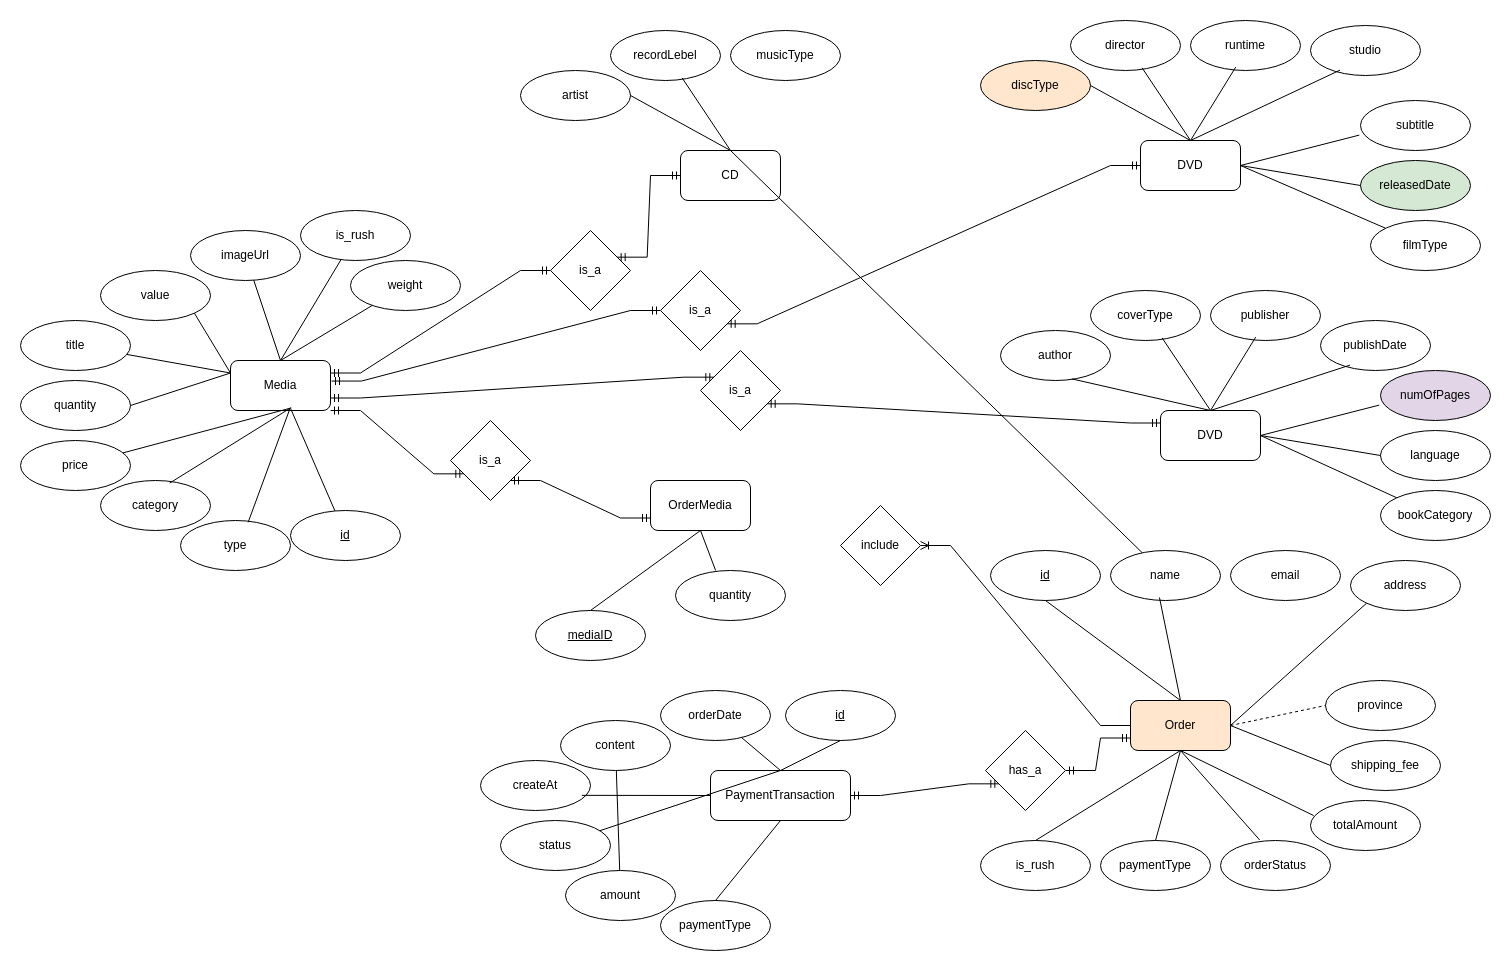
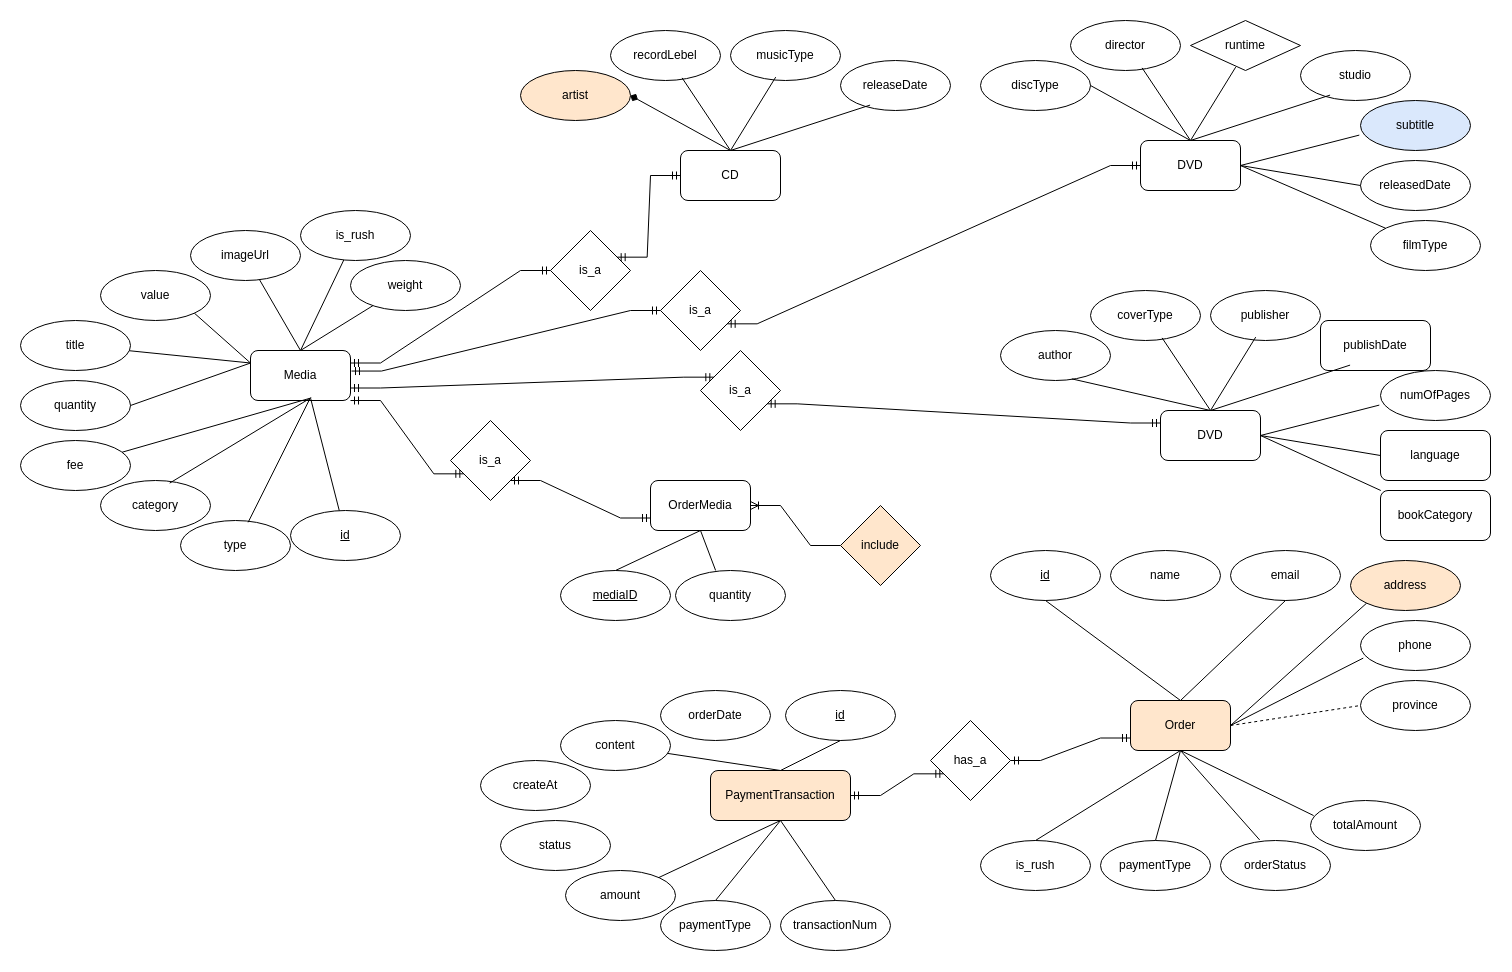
node "runtime": shape ellipse -> diamond
node "studio": moved (1366, 51) -> (1356, 76)
node "releaseDate": added
node "discType": fillcolor #ffe6cc -> #ffffff
node "artist": fillcolor #ffffff -> #ffe6cc
edge "artist" -- "CD": arrowhead none -> diamond
node "subtitle": fillcolor #ffffff -> #dae8fc
edge "releaseDate" -- "CD": added
node "releasedDate": fillcolor #d5e8d4 -> #ffffff
node "publishDate": shape ellipse -> rounded rectangle
edge "CD" -- "name": now "CD" -- "musicType"
node "Media": moved (281, 386) -> (301, 376)
node "numOfPages": fillcolor #e1d5e7 -> #ffffff
node "language": shape ellipse -> rounded rectangle
node "price": label "price" -> "fee"
node "bookCategory": shape ellipse -> rounded rectangle
edge "include" -> "OrderMedia": added
node "include": fillcolor #ffffff -> #ffe6cc
node "address": fillcolor #ffffff -> #ffe6cc
node "mediaID": moved (591, 636) -> (616, 596)
edge "Order" -> "include": removed
node "phone": added
edge "name" -- "Order": removed
edge "email" -- "Order": added
edge "phone" -- "Order": added
node "province": moved (1381, 706) -> (1416, 706)
edge "Order" -- "shipping_fee": removed
edge "orderDate" -- "PaymentTransaction": removed
node "shipping_fee": removed
node "has_a": moved (1026, 771) -> (971, 761)
edge "createAt" -- "PaymentTransaction": removed
node "PaymentTransaction": fillcolor #ffffff -> #ffe6cc
edge "PaymentTransaction" -- "status": now "PaymentTransaction" -- "content"
edge "content" -- "amount": now "PaymentTransaction" -- "amount"
edge "PaymentTransaction" -- "transactionNum": added
node "transactionNum": added
